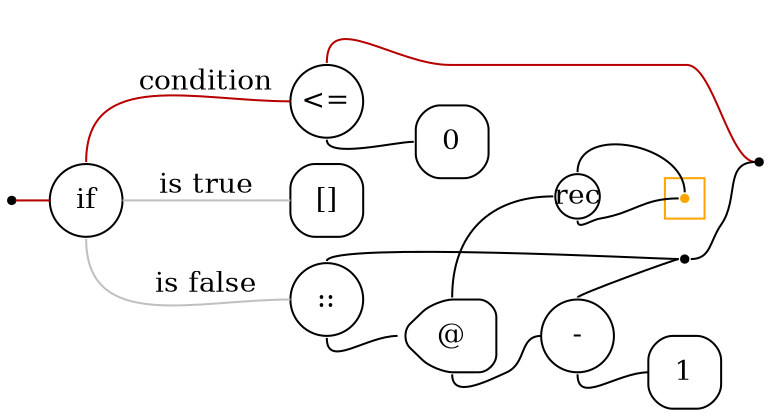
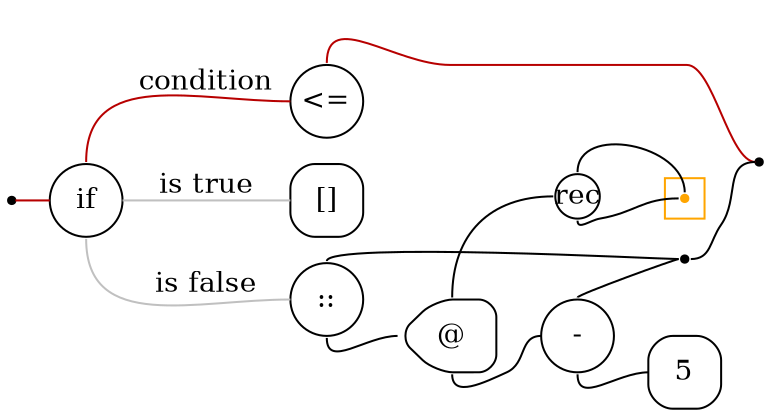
node "0": removed
node "1": label "1" -> "5"
